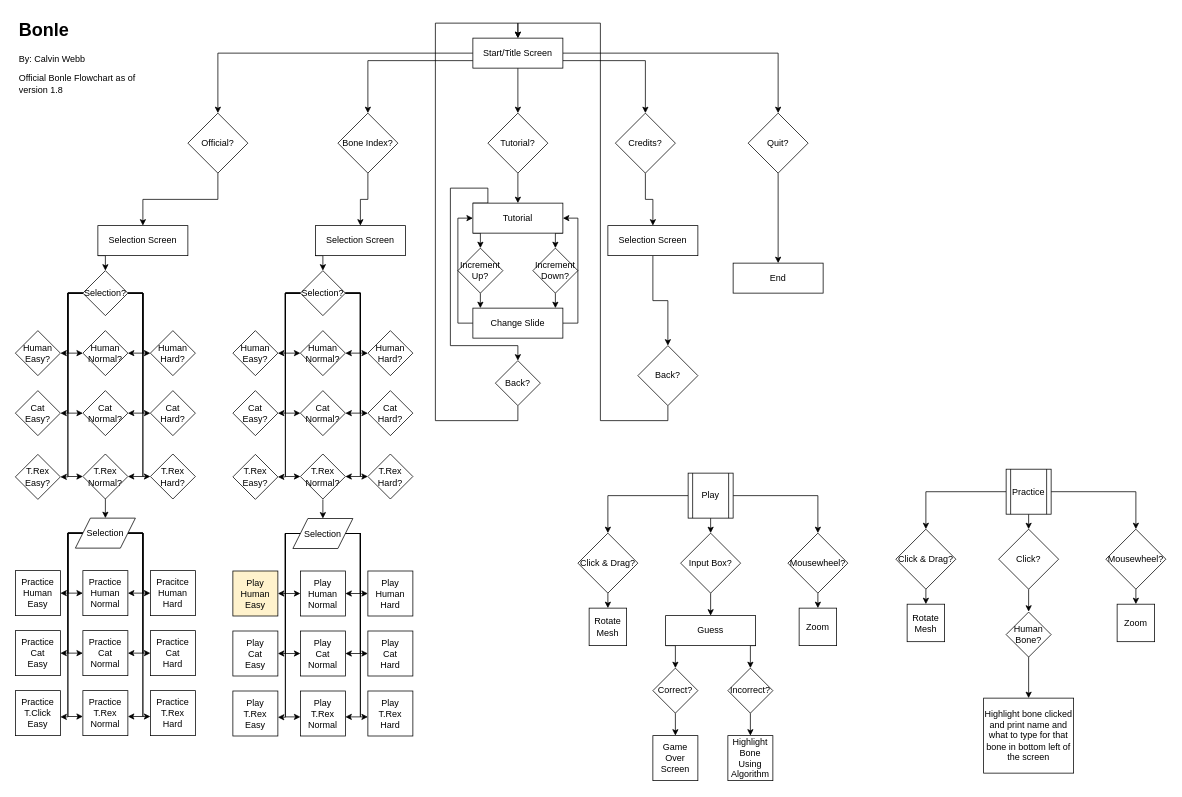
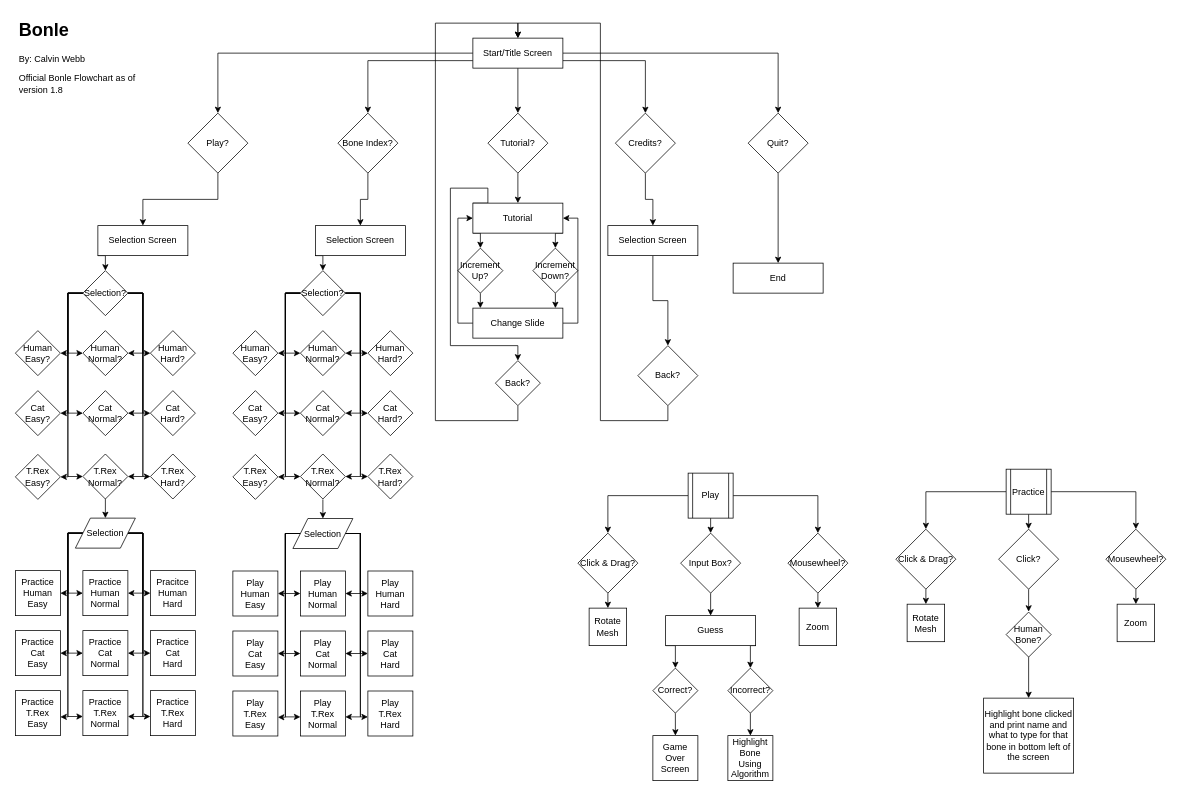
node "Official?": label "Official?" -> "Play?"
node "Play Human Easy": fillcolor #fff2cc -> #ffffff
node "Practice T.Click Easy": label "Practice T.Click Easy" -> "Practice T.Rex Easy"
